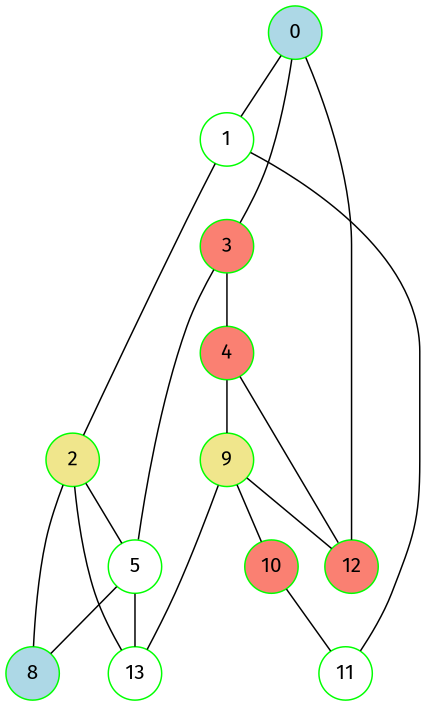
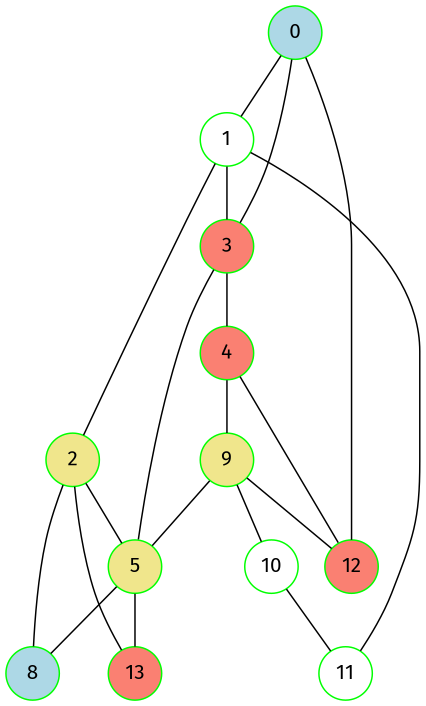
edge "1" -- "3": added
node "5": fillcolor white -> khaki
node "10": fillcolor salmon -> white
edge "9" -- "13": now "9" -- "5"
node "13": fillcolor white -> salmon
